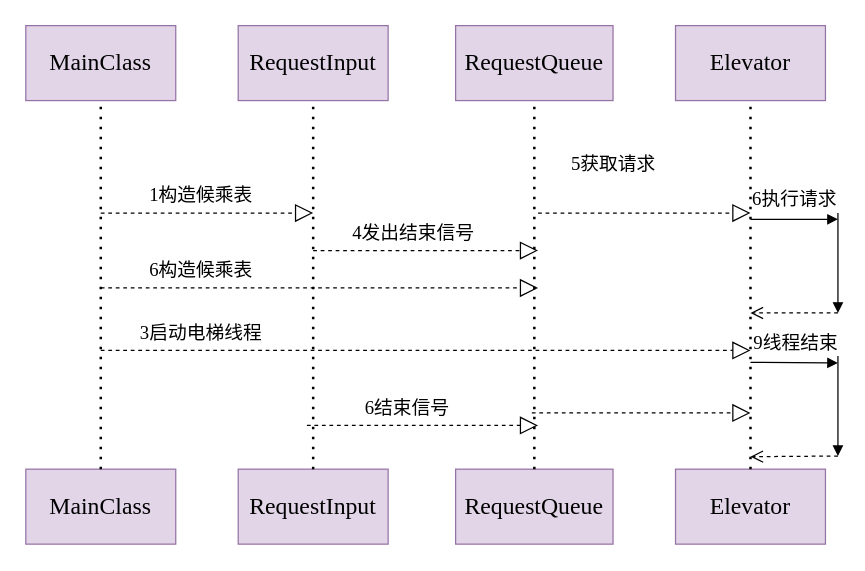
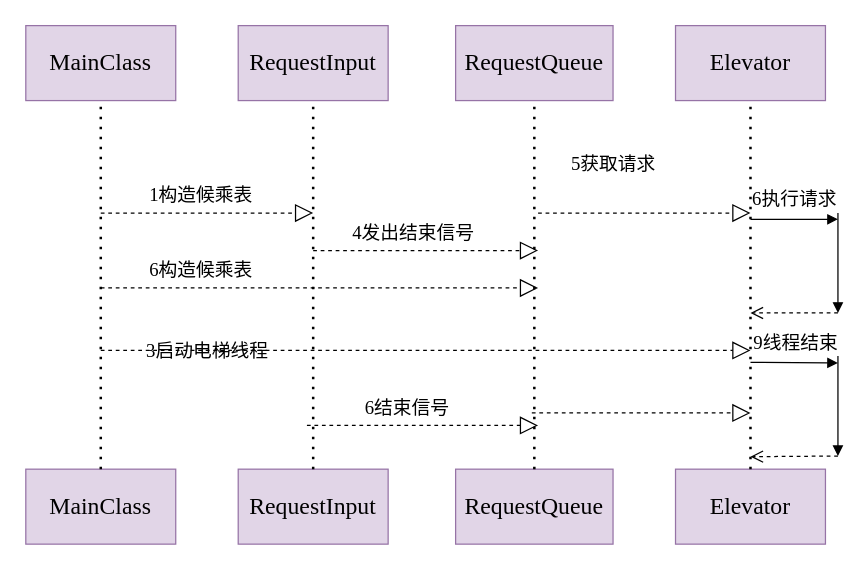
node "3启动电梯线程": moved (201, 332) -> (207, 351)
